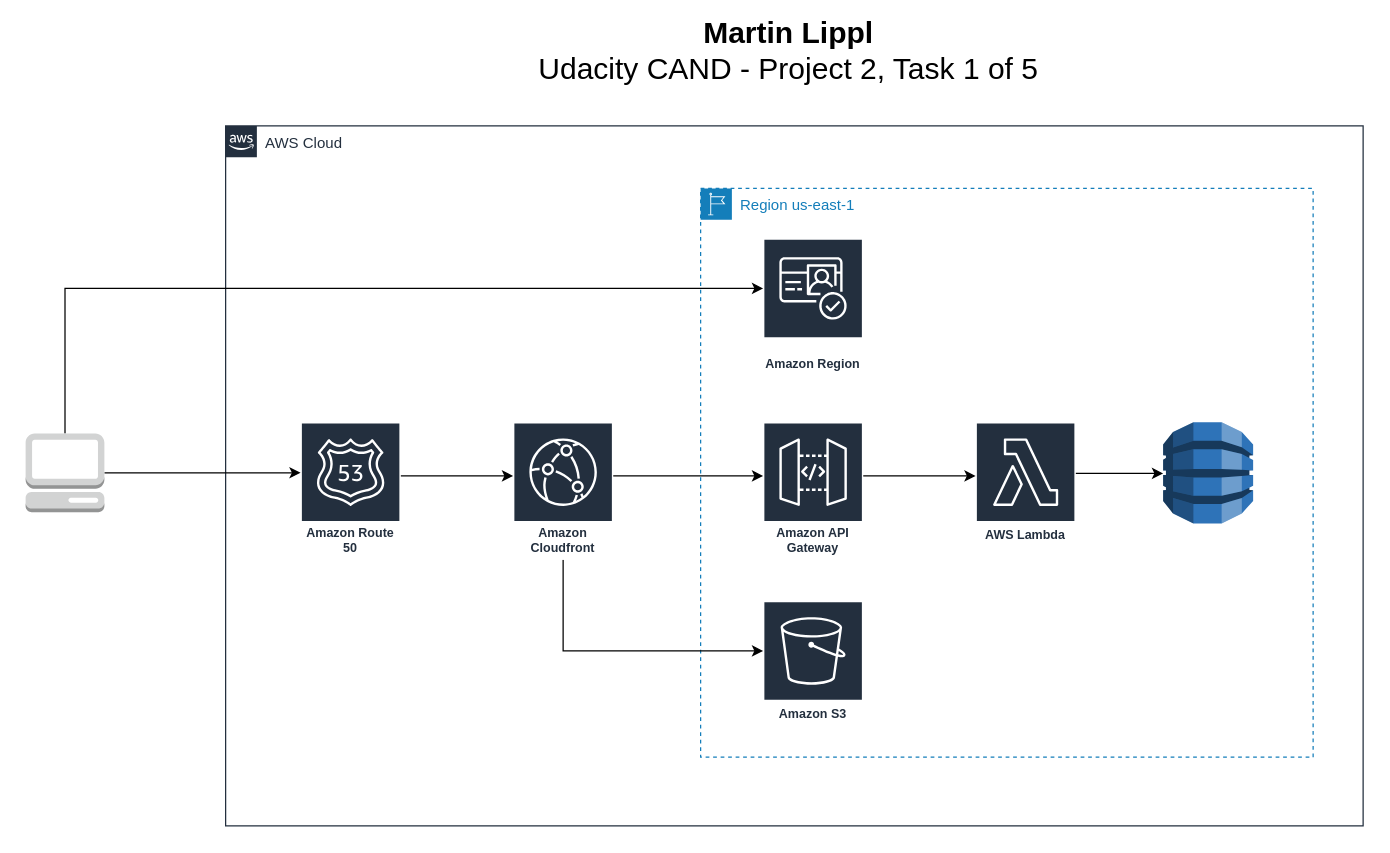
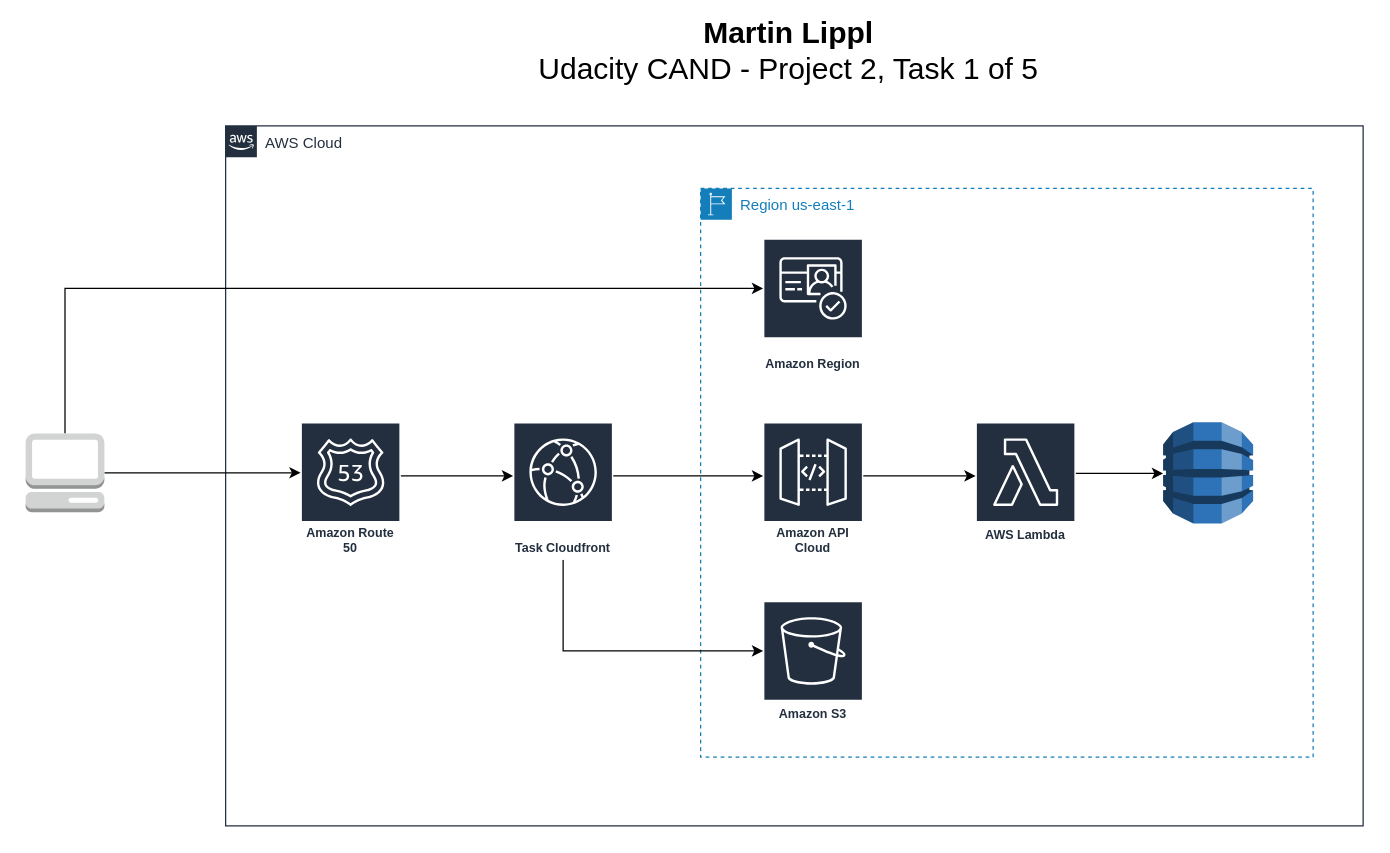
node "Amazon Cloudfront": label "Amazon Cloudfront" -> "Task Cloudfront"
node "Amazon API Gateway": label "Amazon API Gateway" -> "Amazon API Cloud"
